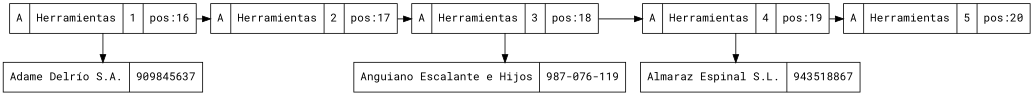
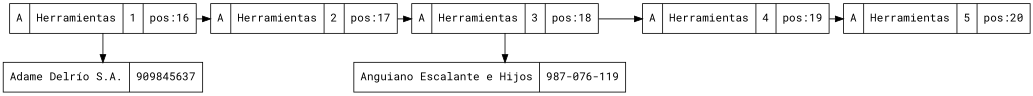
node "Almaraz Espinal S.L.": removed
